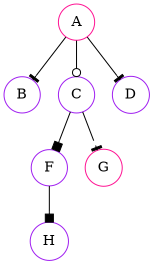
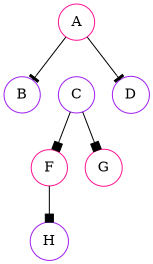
edge "A" -> "C": removed
edge "C" -> "G": arrowhead tee -> box
node "F": color purple -> deeppink
